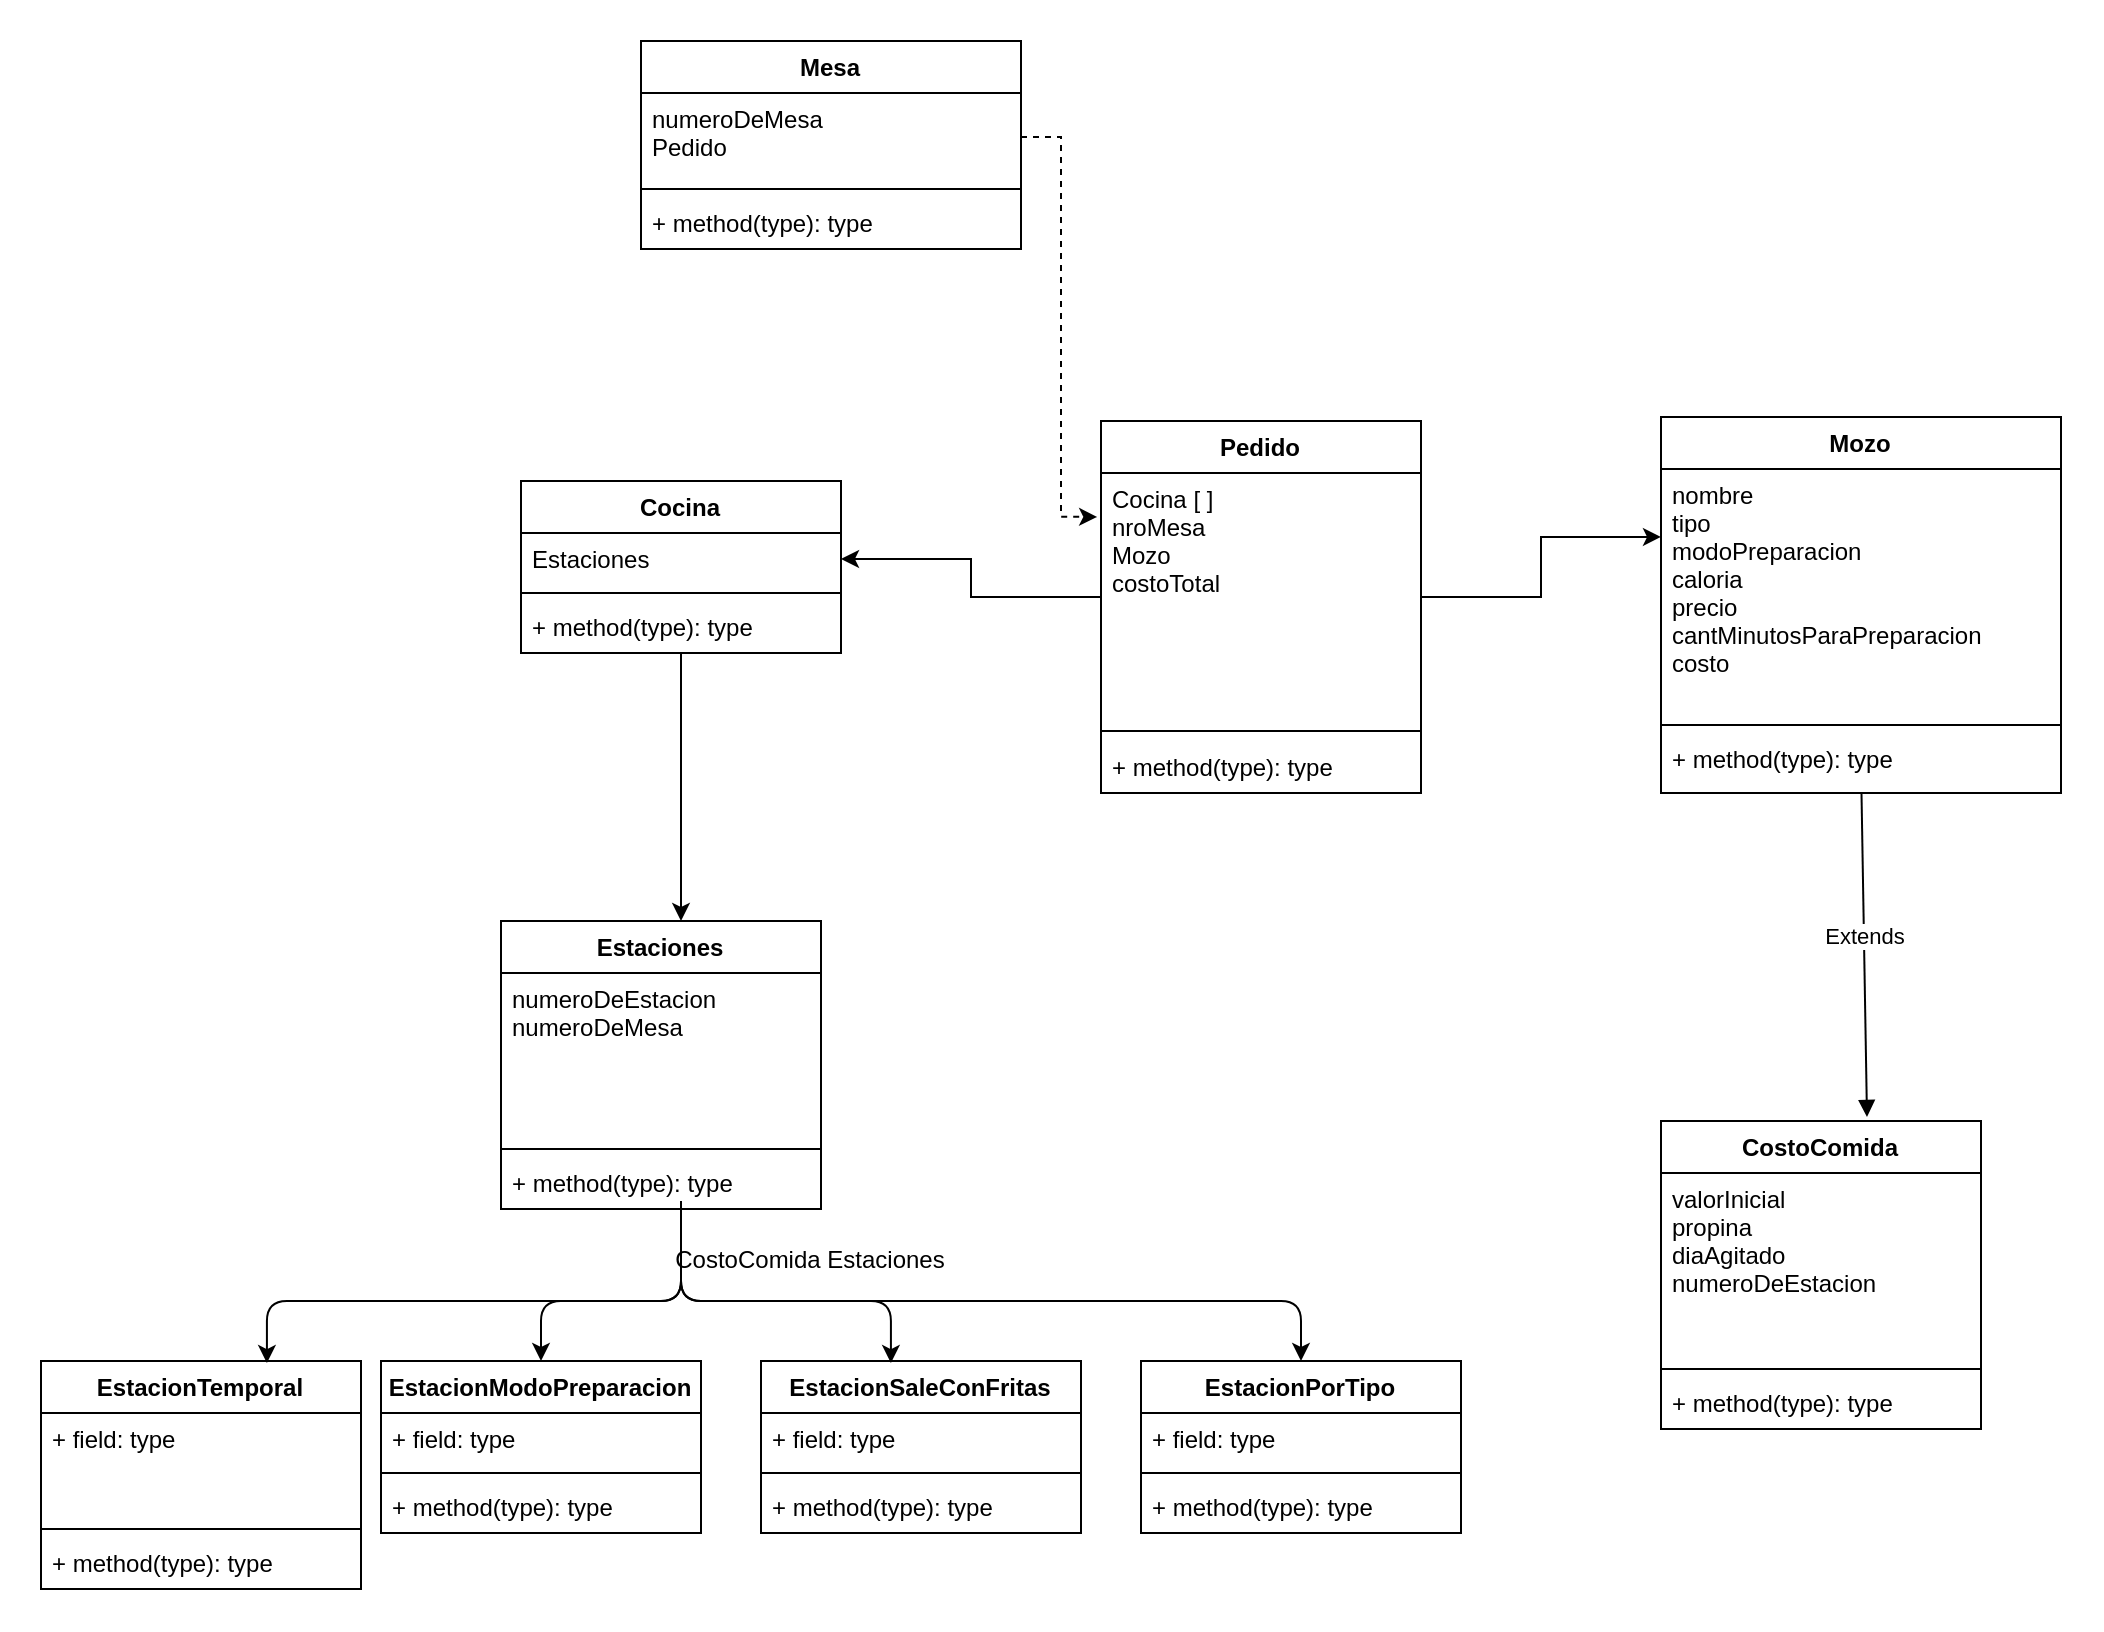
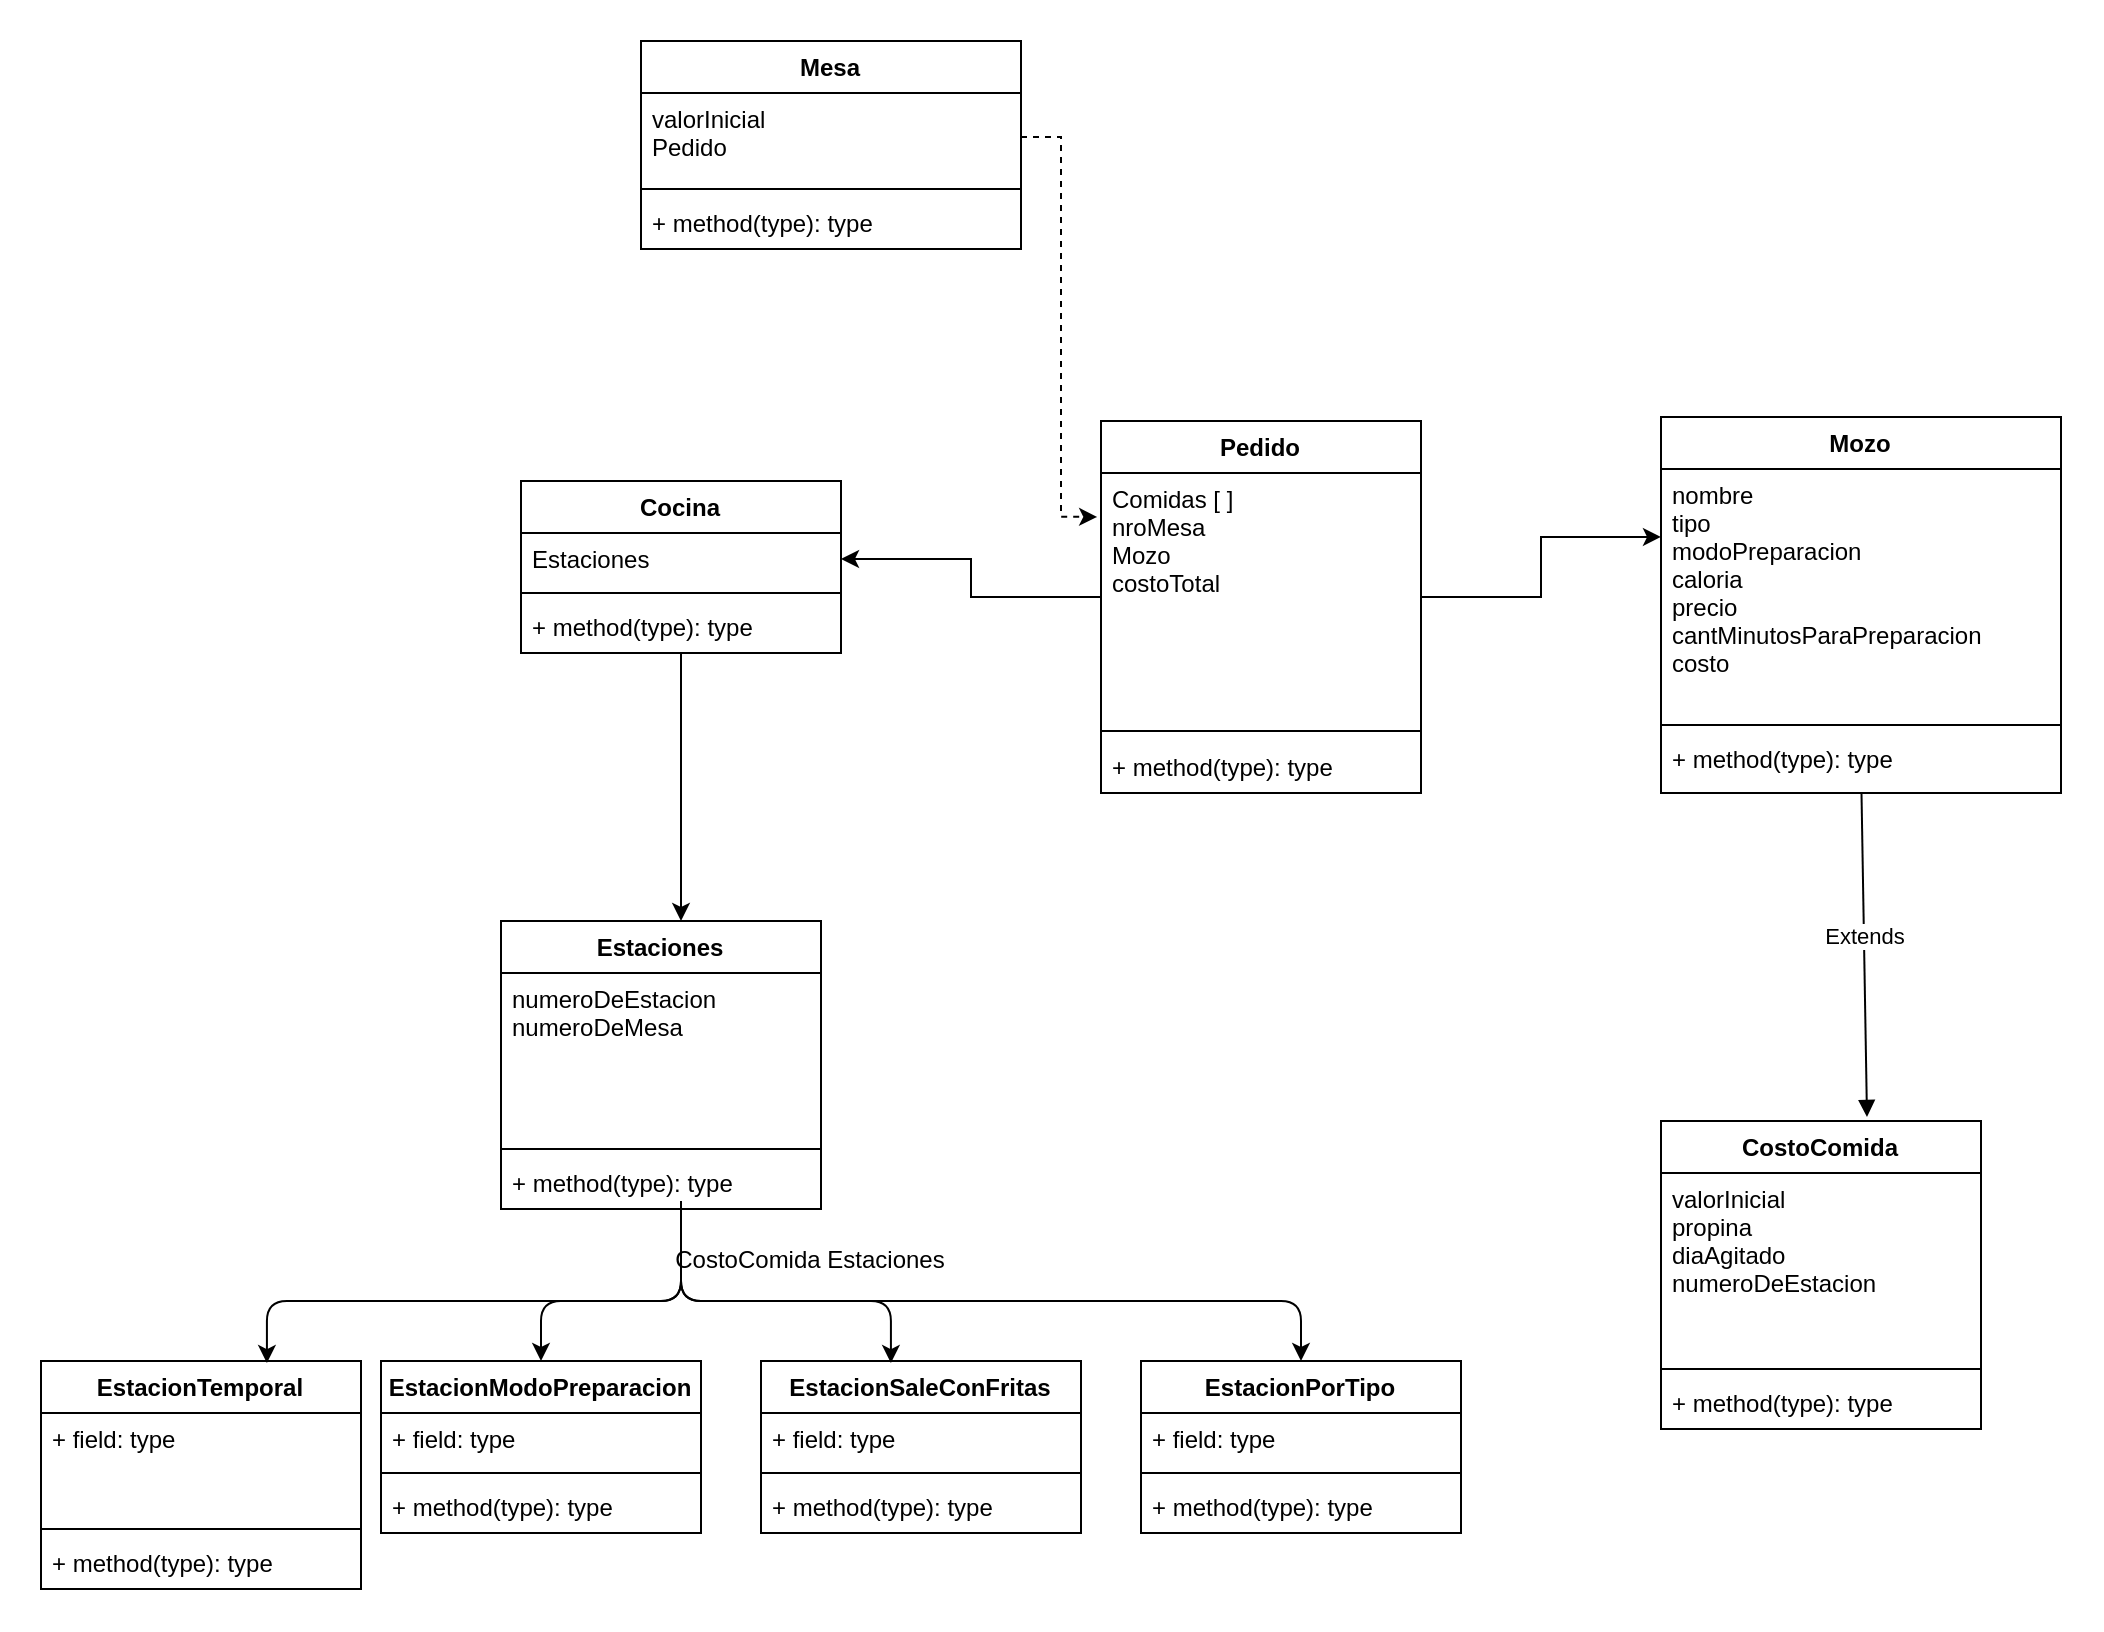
node "numeroDeMesa Pedido": label "numeroDeMesa Pedido" -> "valorInicial Pedido"
node "Cocina [ ] nroMesa Mozo costoTotal": label "Cocina [ ] nroMesa Mozo costoTotal" -> "Comidas [ ] nroMesa Mozo costoTotal"
